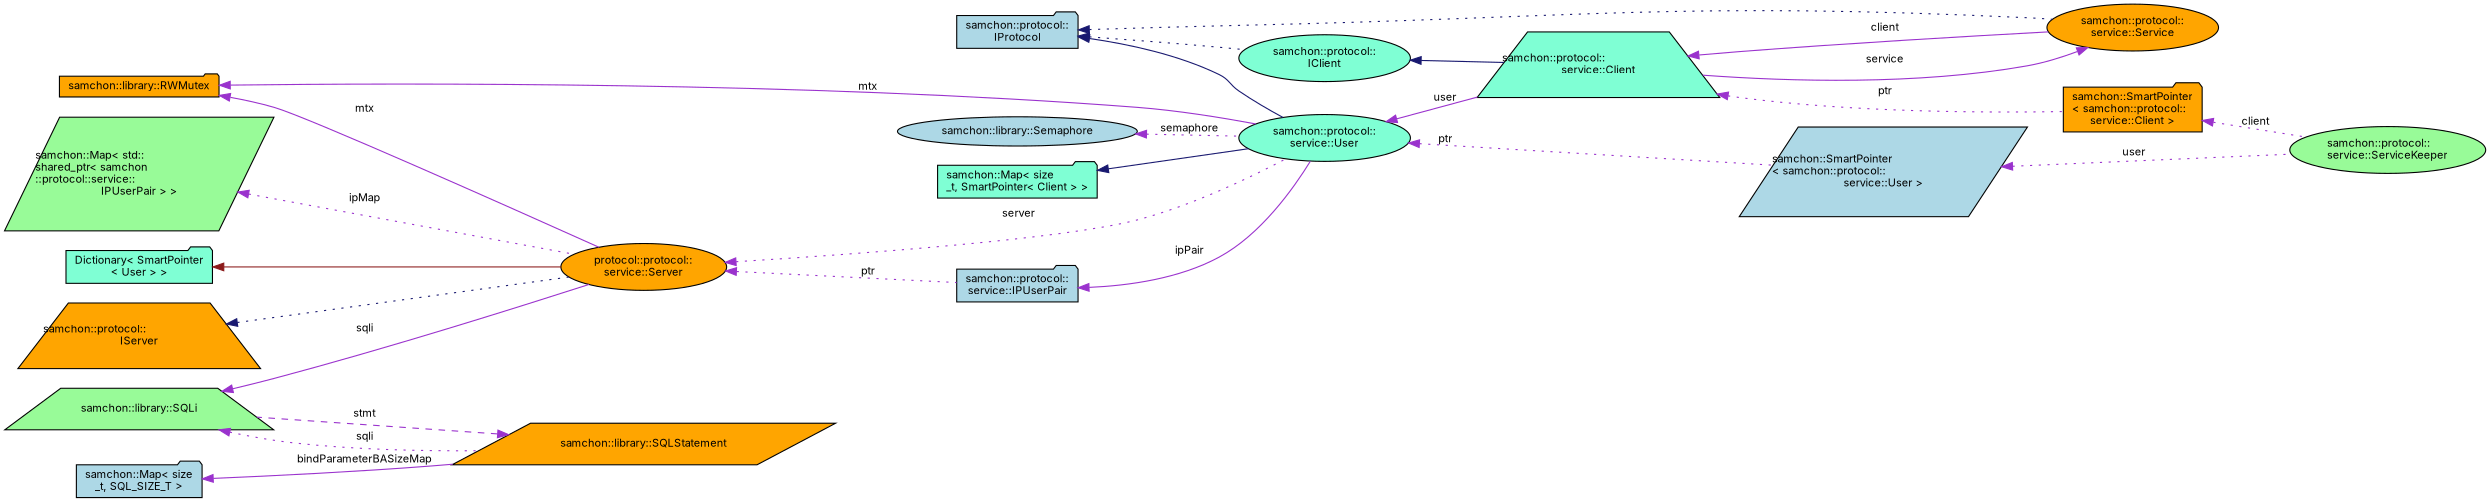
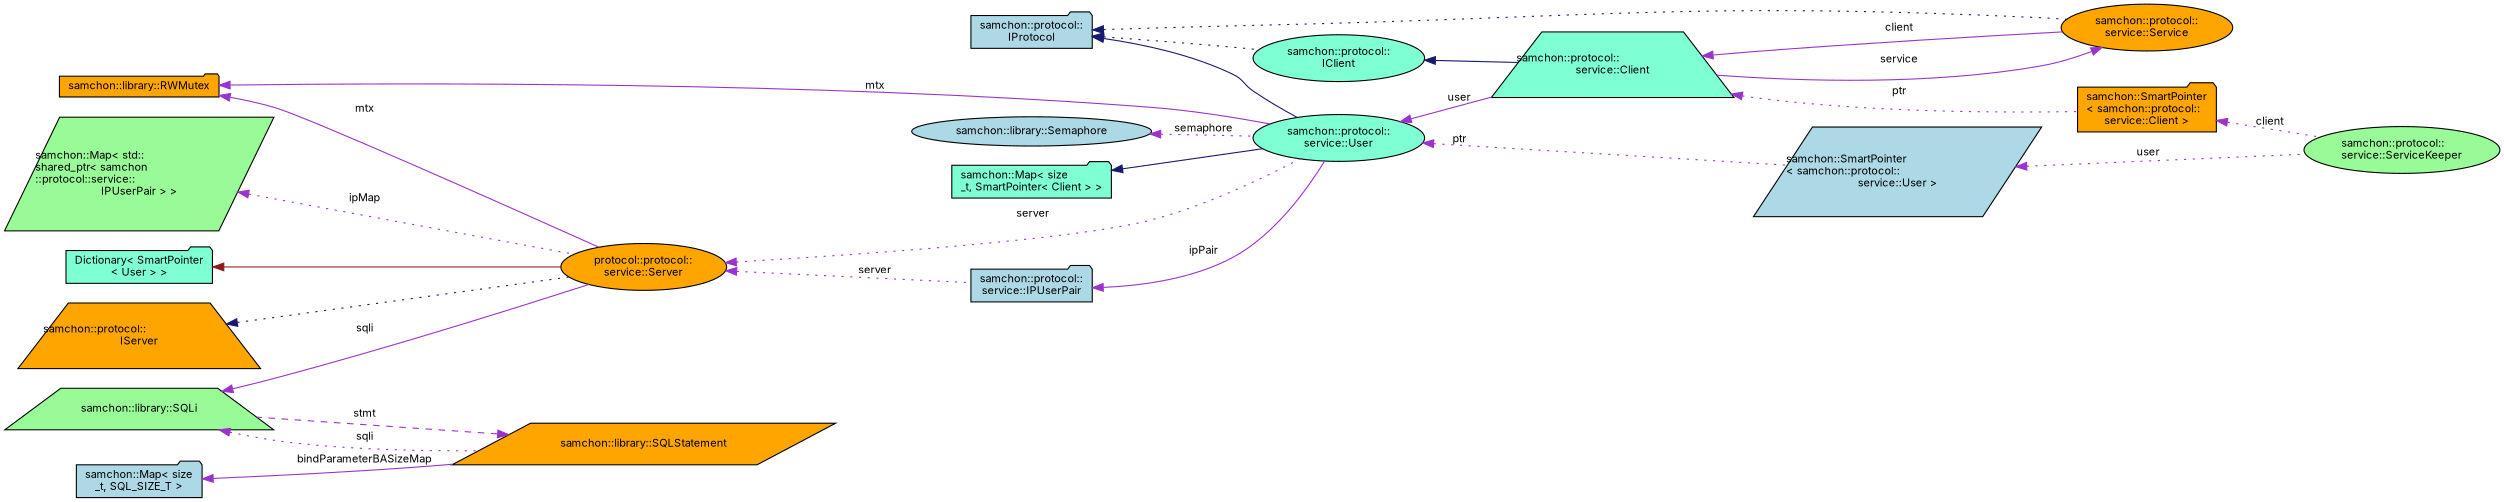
edge "samchon::protocol:: service::IPUserPair" -> "protocol::protocol:: service::Server": label " ptr" -> " server"
